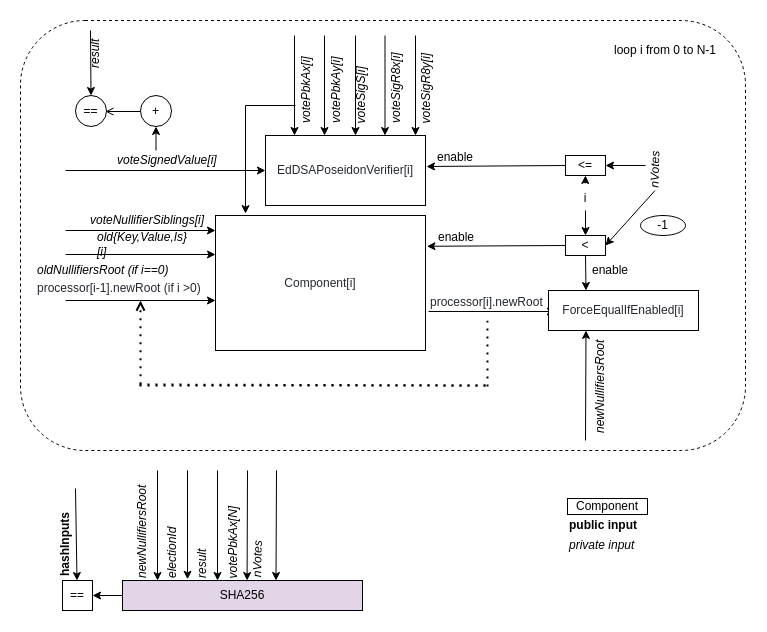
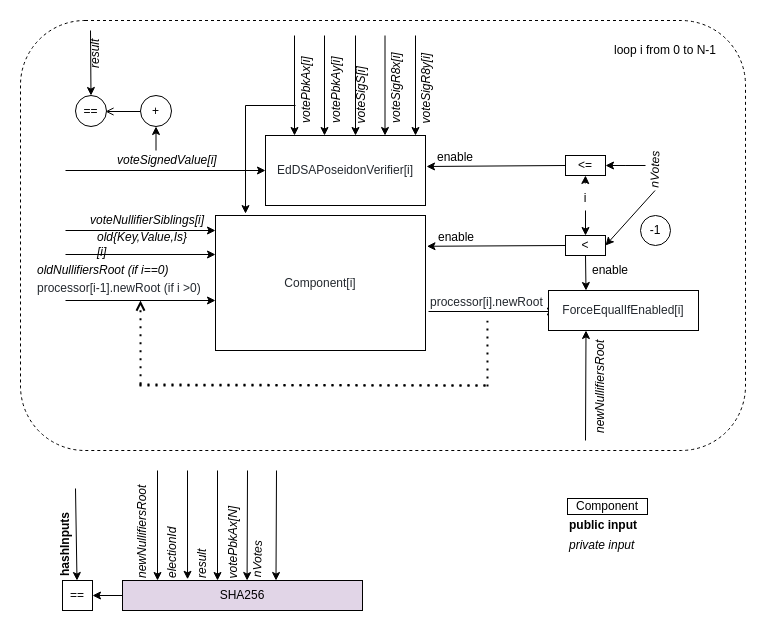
node "-1": size 45x20 -> 30x30
